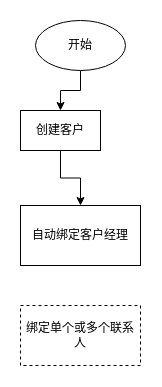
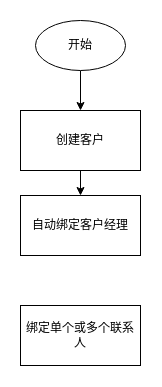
node "创建客户": size 80x40 -> 120x60
node "自动绑定客户经理": moved (81, 236) -> (81, 226)
node "绑定单个或多个联系人": style dashed -> solid
